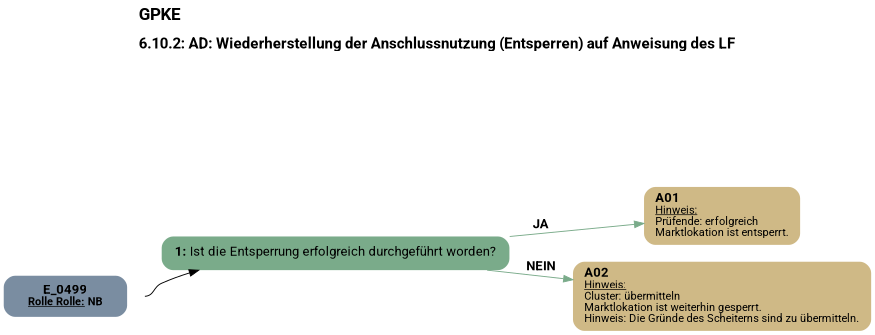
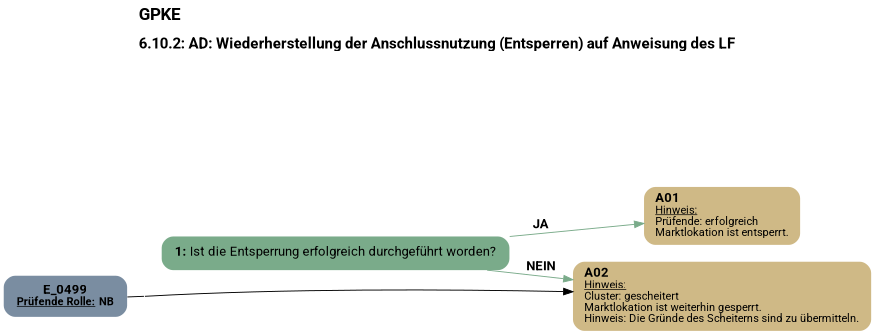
edge "E_0499" -> "1:": now "E_0499" -> "A02"
node "A02": text "Cluster: übermitteln" -> "Cluster: gescheitert"
node "E_0499": text "Rolle Rolle:" -> "Prüfende Rolle:"
